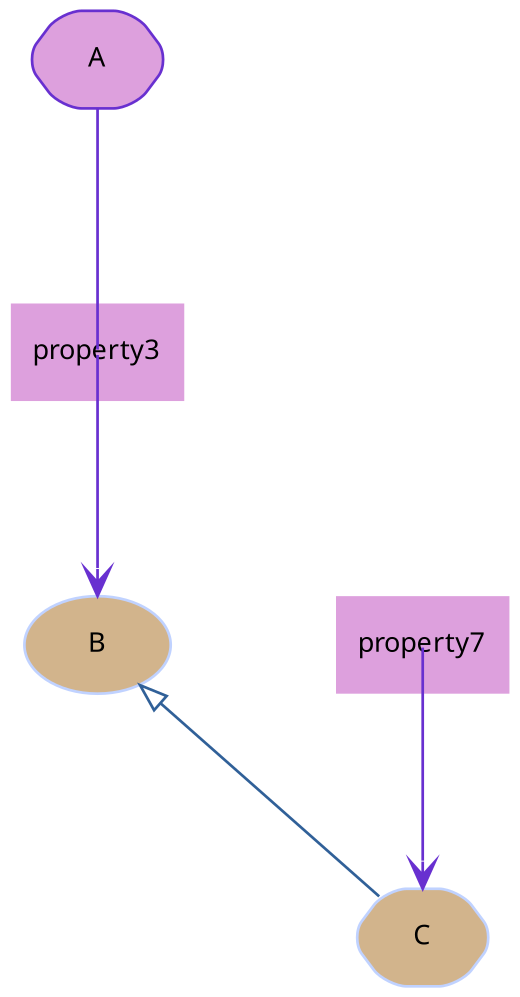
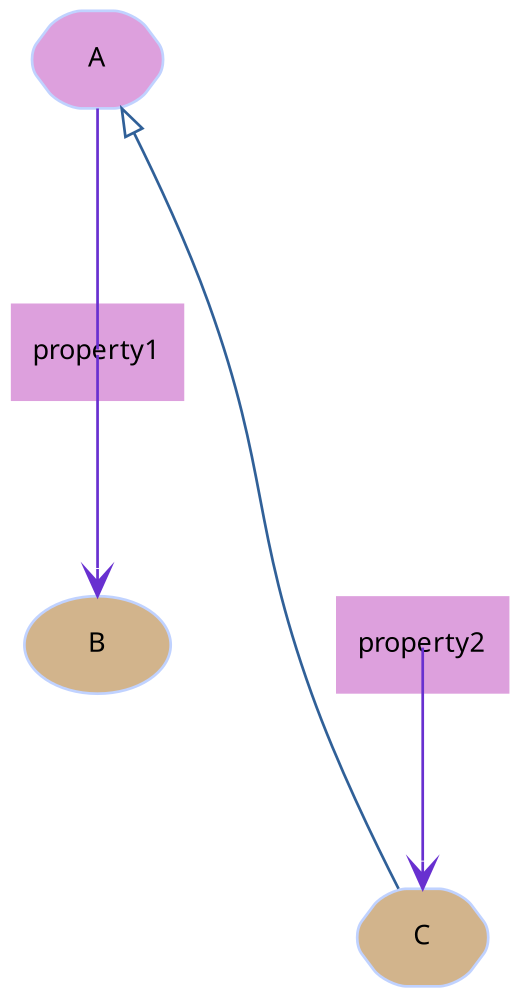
node "A": color #6830d0 -> #c0d2ff
node "property3": label "property3" -> "property1"
node "property7": label "property7" -> "property2"
edge "C" -> "B": now "C" -> "A"
